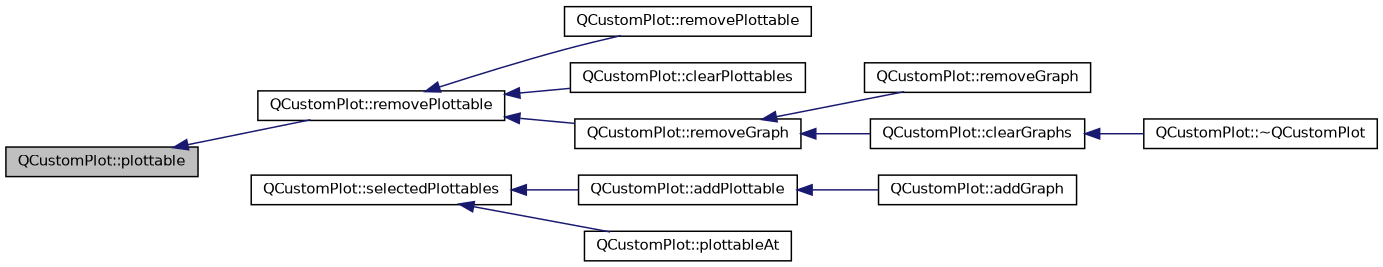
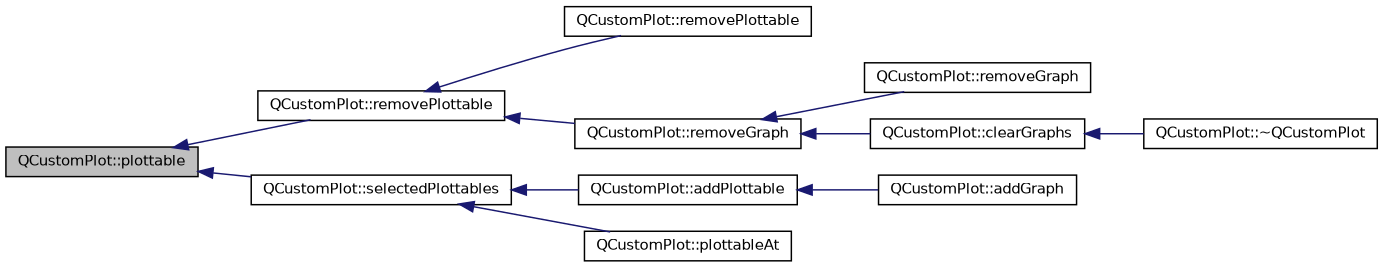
node "QCustomPlot::clearPlottables": removed
edge "QCustomPlot::selectedPlottables" -> "QCustomPlot::plottable": added
